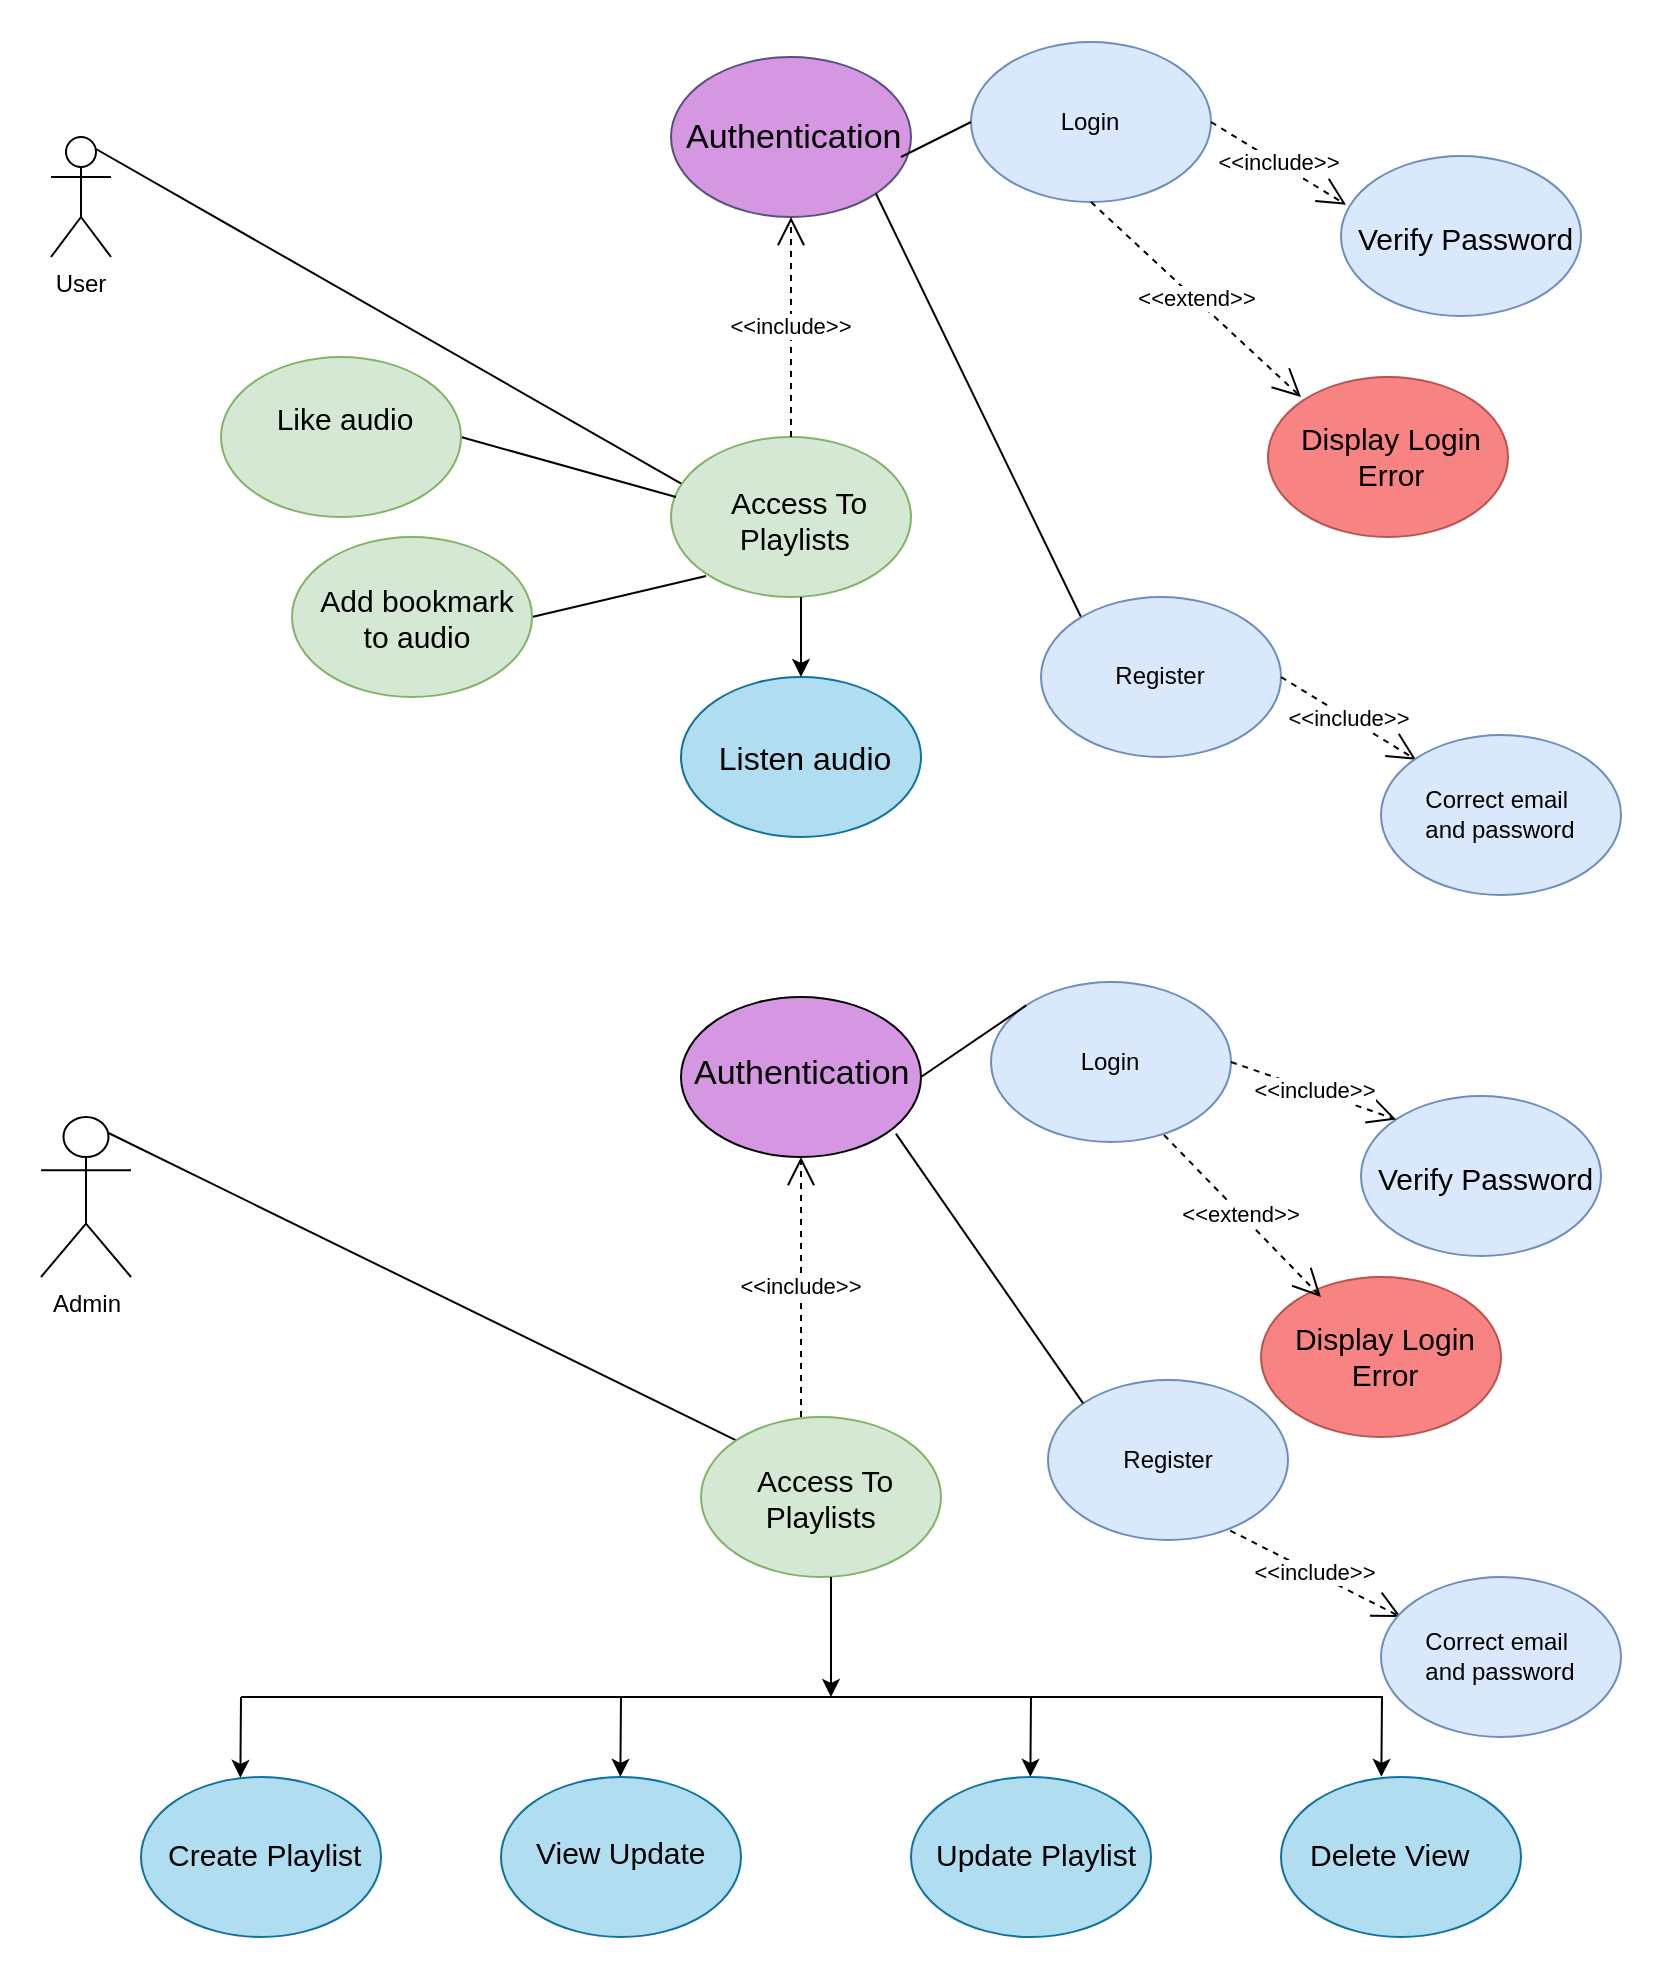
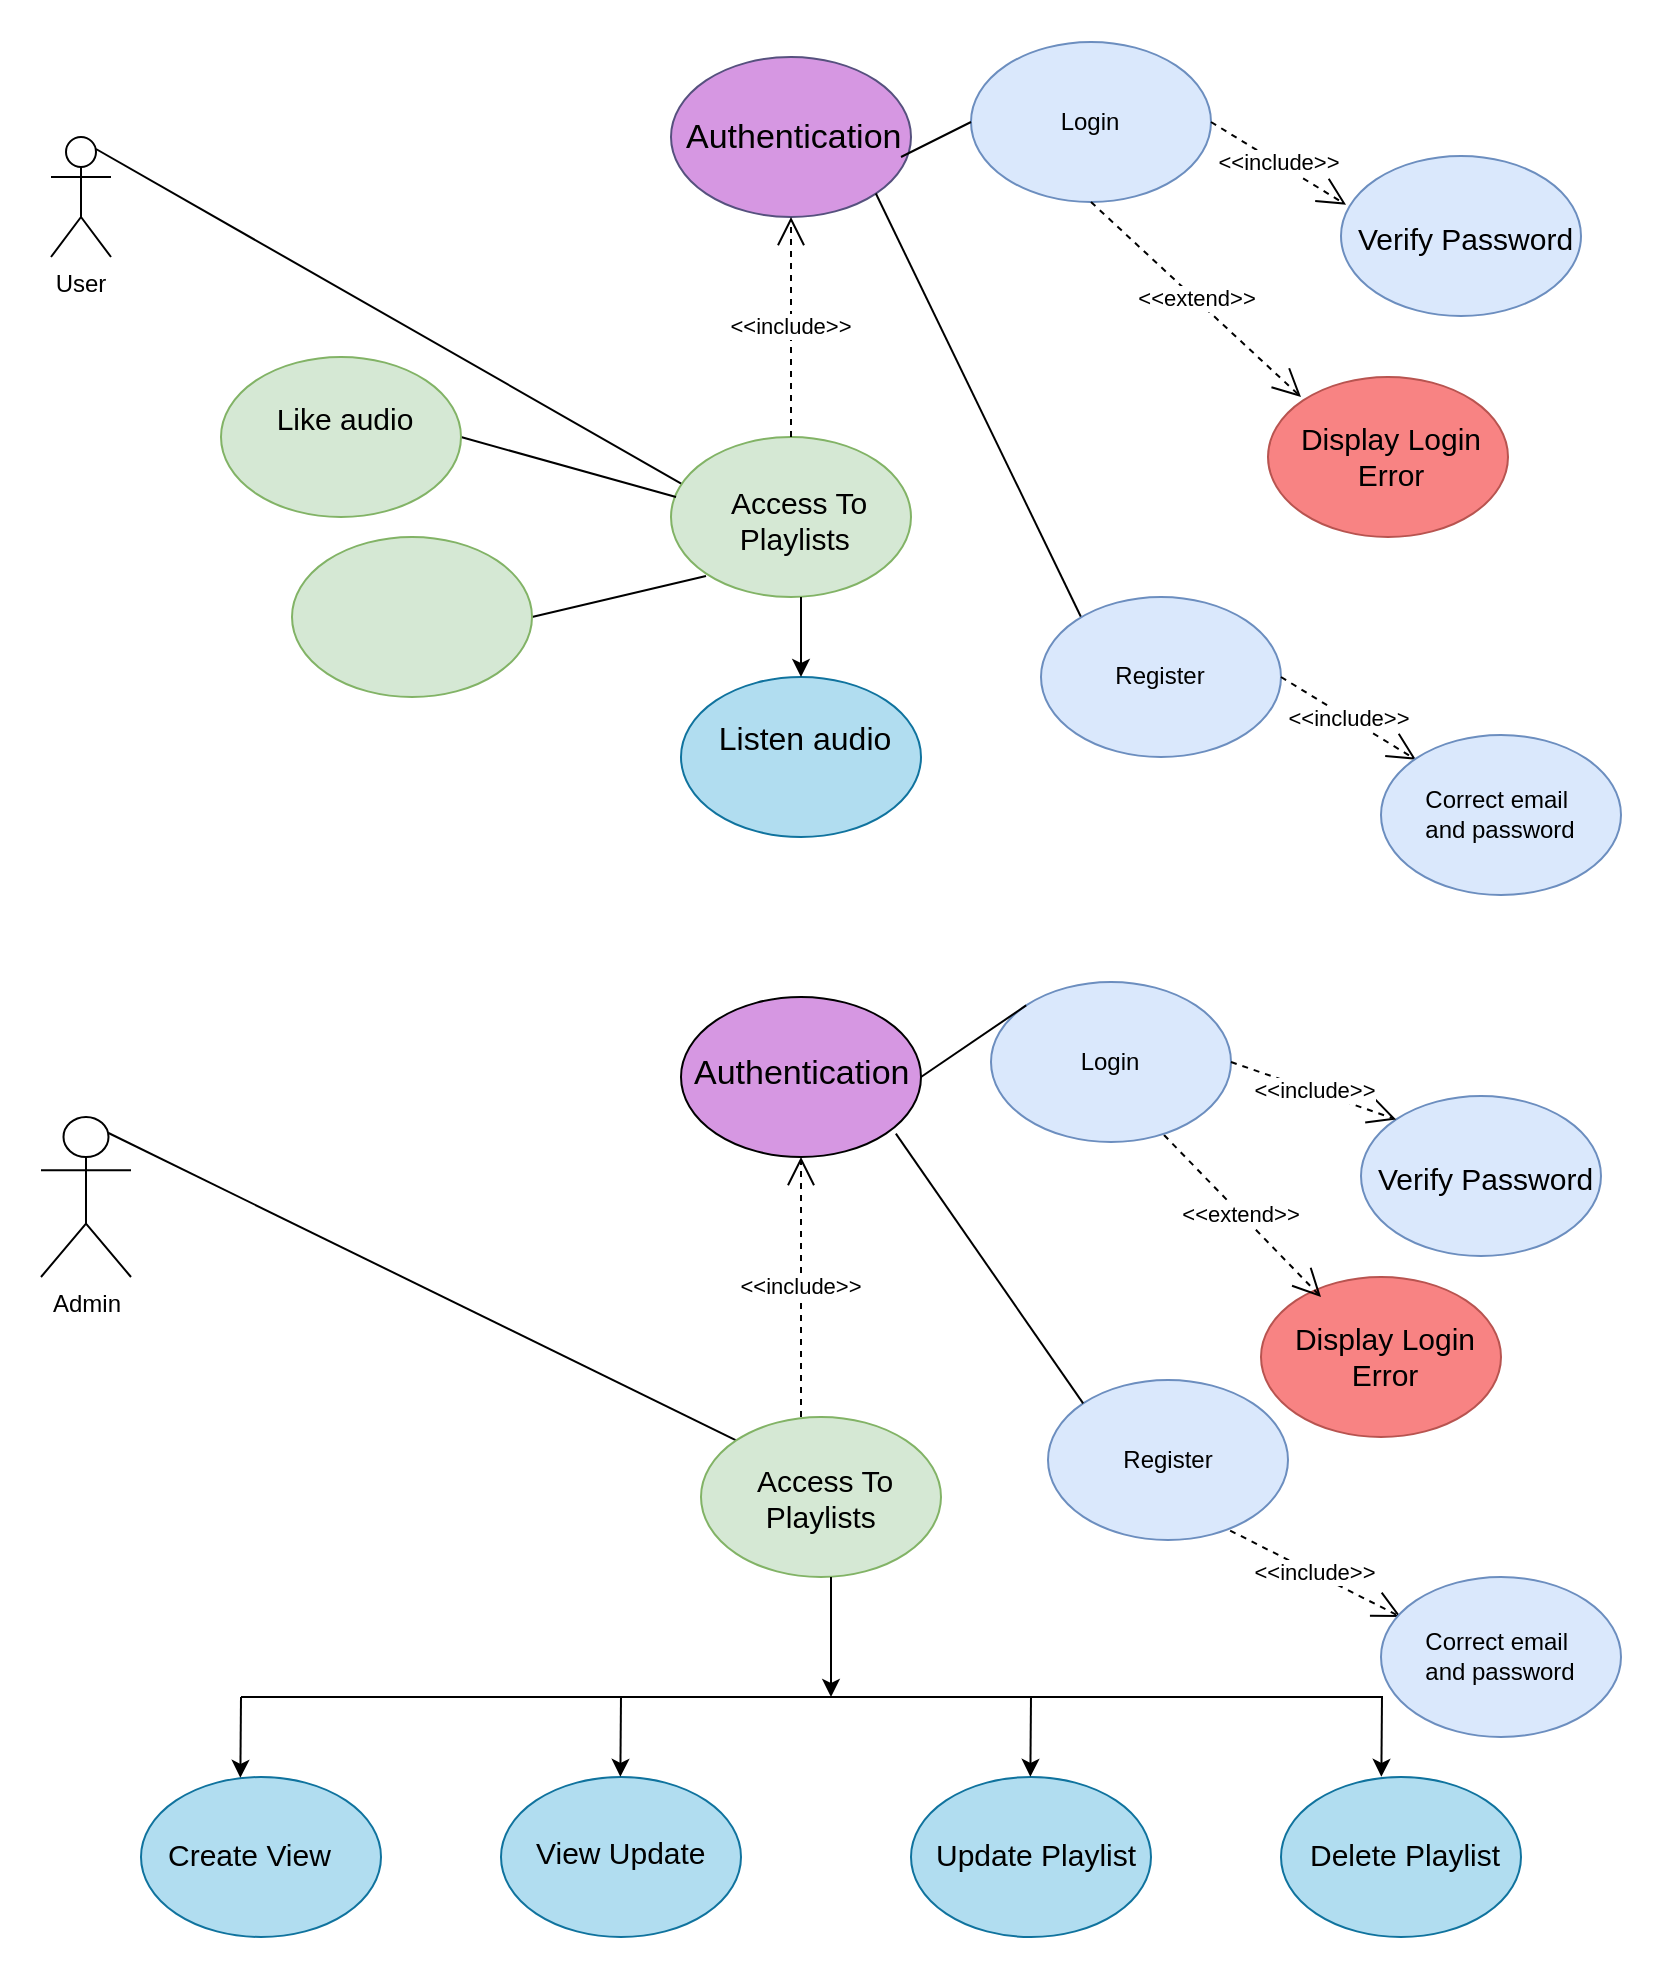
node "Add bookmark to audio": removed
node "Listen audio": moved (805, 755) -> (805, 735)
node "Create Playlist": label "Create Playlist" -> "Create View"
node "Delete View": label "Delete View" -> "Delete Playlist"
